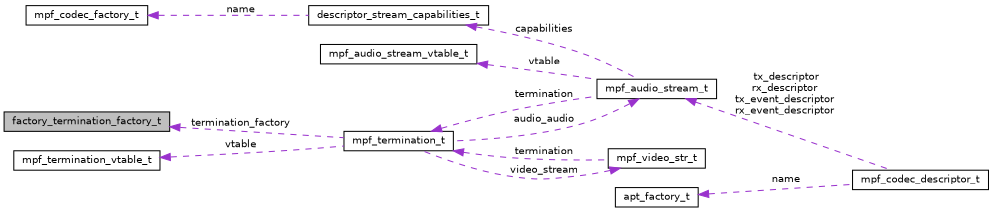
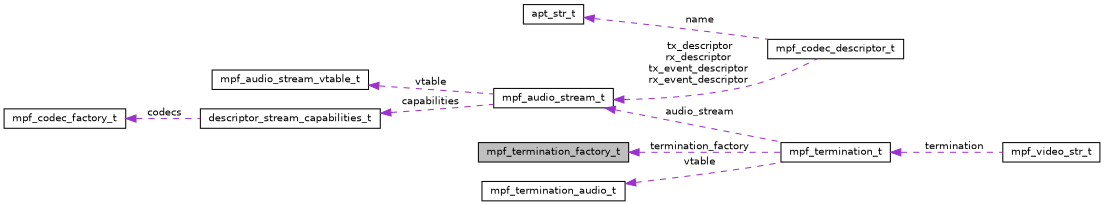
edge "descriptor_stream_capabilities_t" -> "mpf_codec_factory_t": label " name" -> " codecs"
edge "mpf_audio_stream_t" -> "mpf_termination_t": removed, label "termination"
edge "mpf_termination_t" -> "mpf_audio_stream_t": label " audio_audio" -> " audio_stream"
node "factory_termination_factory_t": label "factory_termination_factory_t" -> "mpf_termination_factory_t"
node "mpf_termination_vtable_t": label "mpf_termination_vtable_t" -> "mpf_termination_audio_t"
edge "mpf_termination_t" -> "mpf_video_str_t": removed, label "video_stream"
node "apt_factory_t": label "apt_factory_t" -> "apt_str_t"
